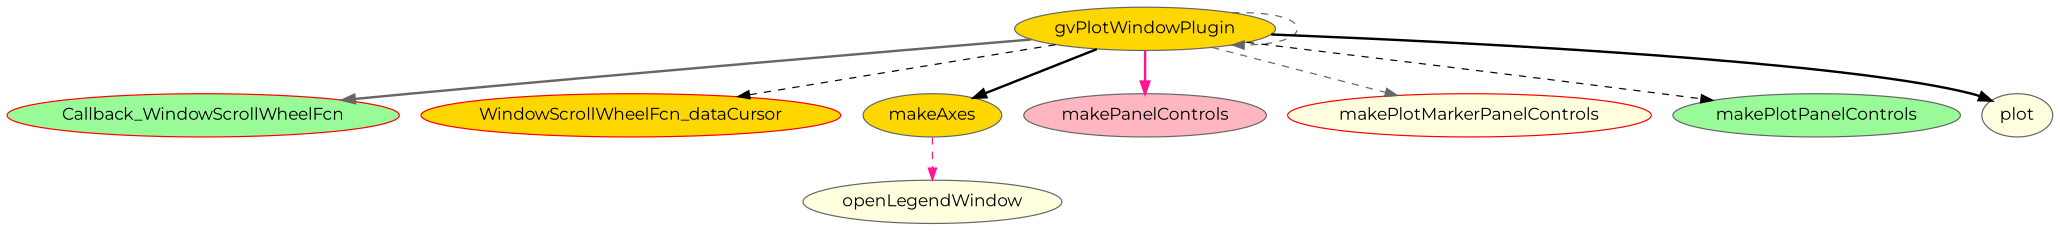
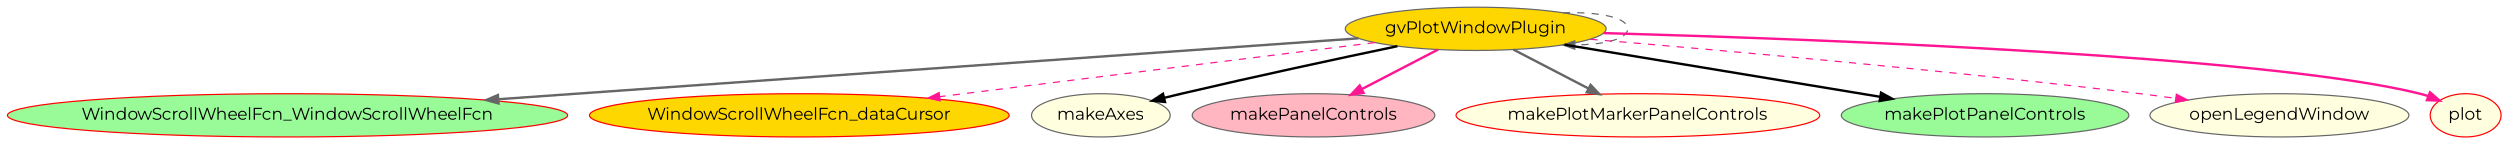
edge "gvPlotWindowPlugin" -> "plot": color black -> deeppink
edge "gvPlotWindowPlugin" -> "WindowScrollWheelFcn_dataCursor": color black -> deeppink
edge "gvPlotWindowPlugin" -> "makePlotMarkerPanelControls": style dashed -> bold
edge "gvPlotWindowPlugin" -> "makePlotPanelControls": style dashed -> bold
node "Callback_WindowScrollWheelFcn": label "Callback_WindowScrollWheelFcn" -> "WindowScrollWheelFcn_WindowScrollWheelFcn"
node "makeAxes": fillcolor gold -> lightyellow
node "plot": color gray40 -> red
edge "makeAxes" -> "openLegendWindow": now "gvPlotWindowPlugin" -> "openLegendWindow"
